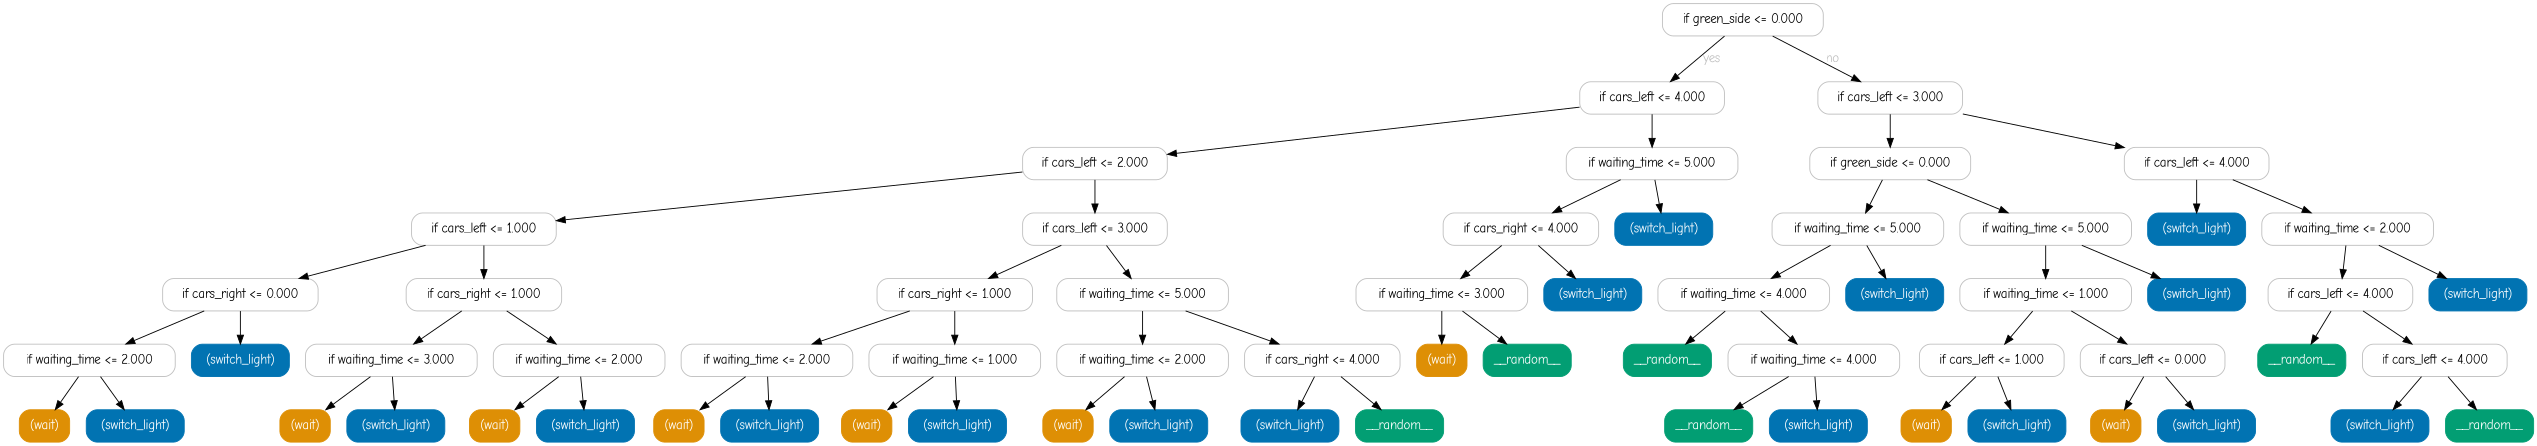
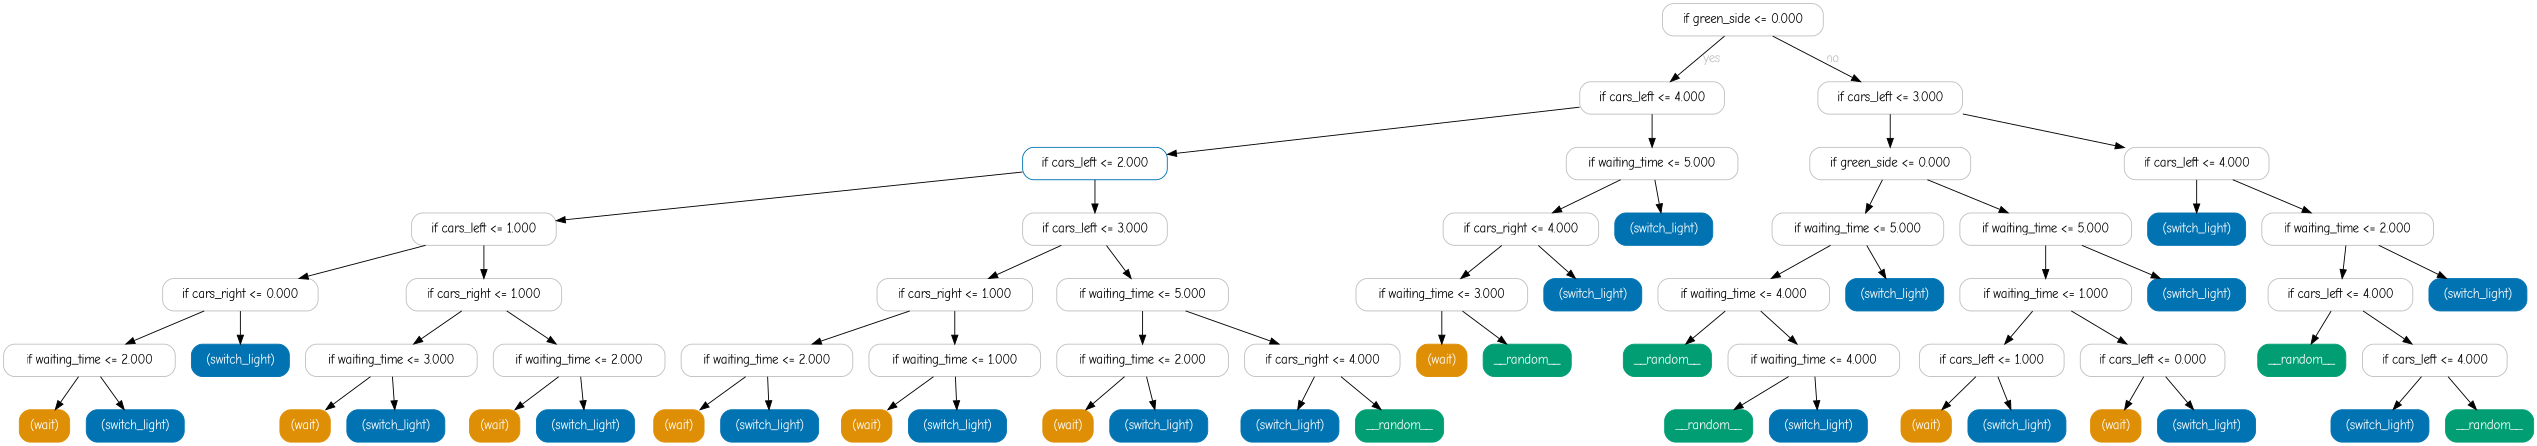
node "if cars_left <= 2.000": color gray -> #0173b2
